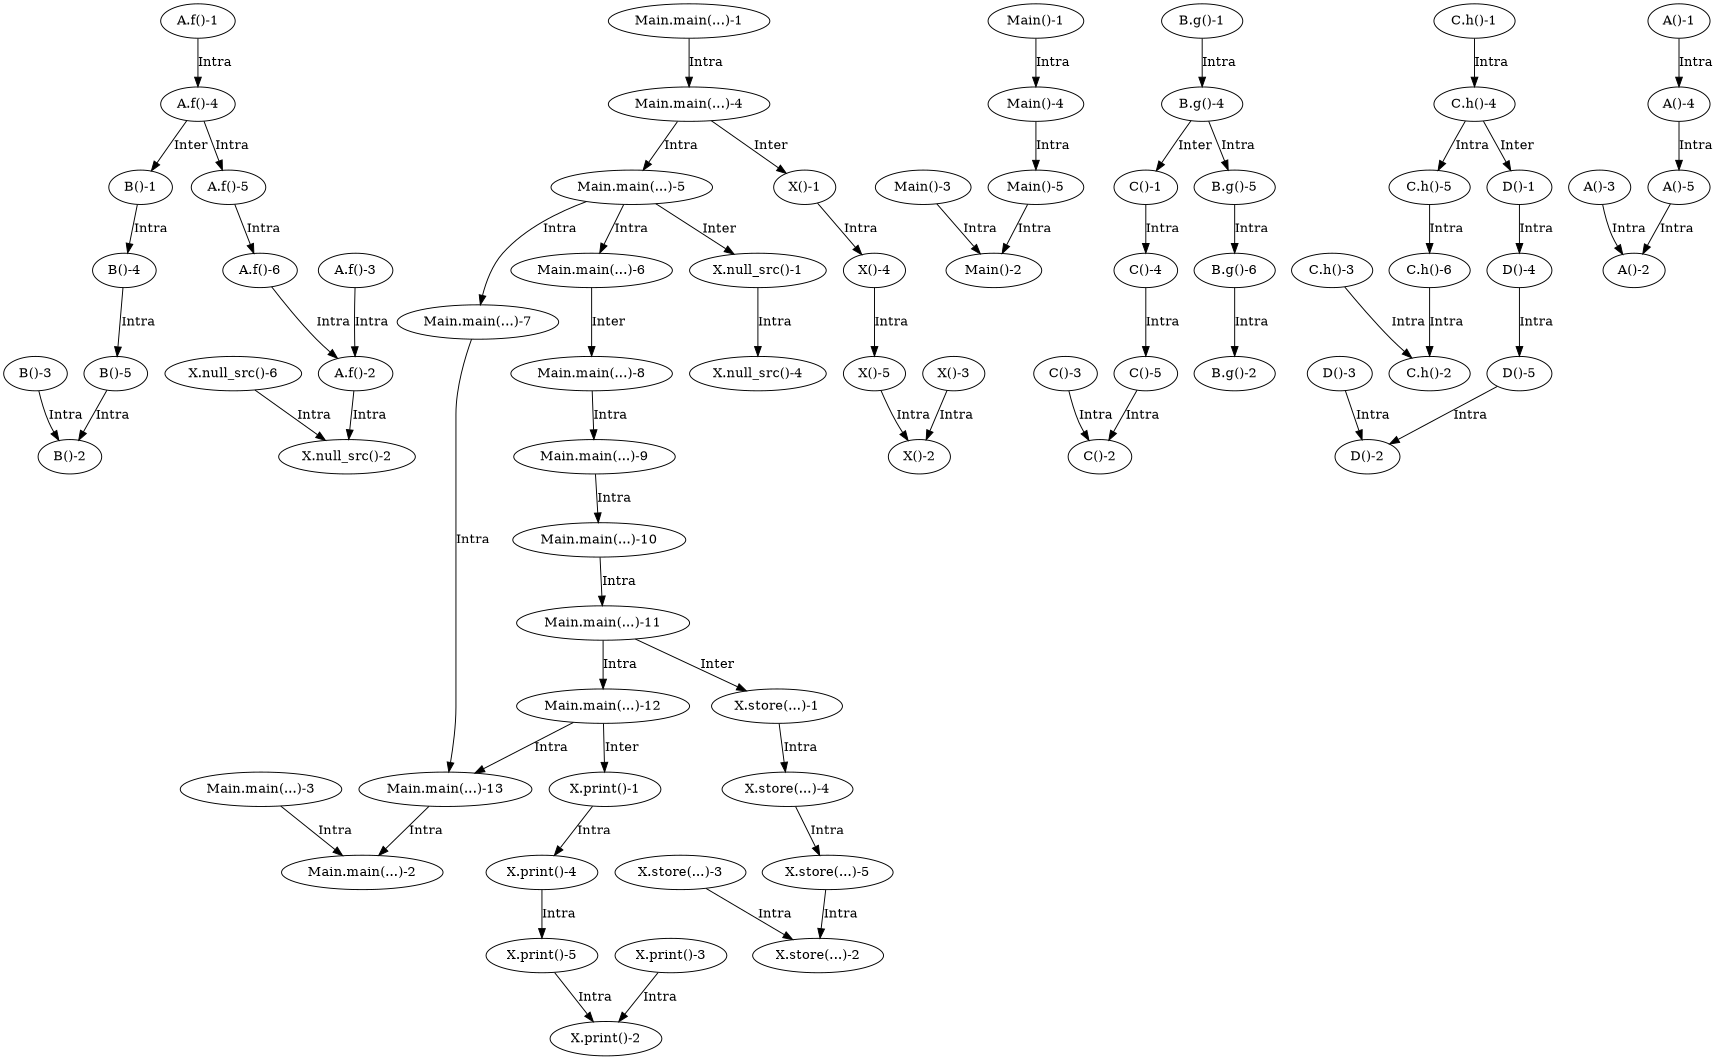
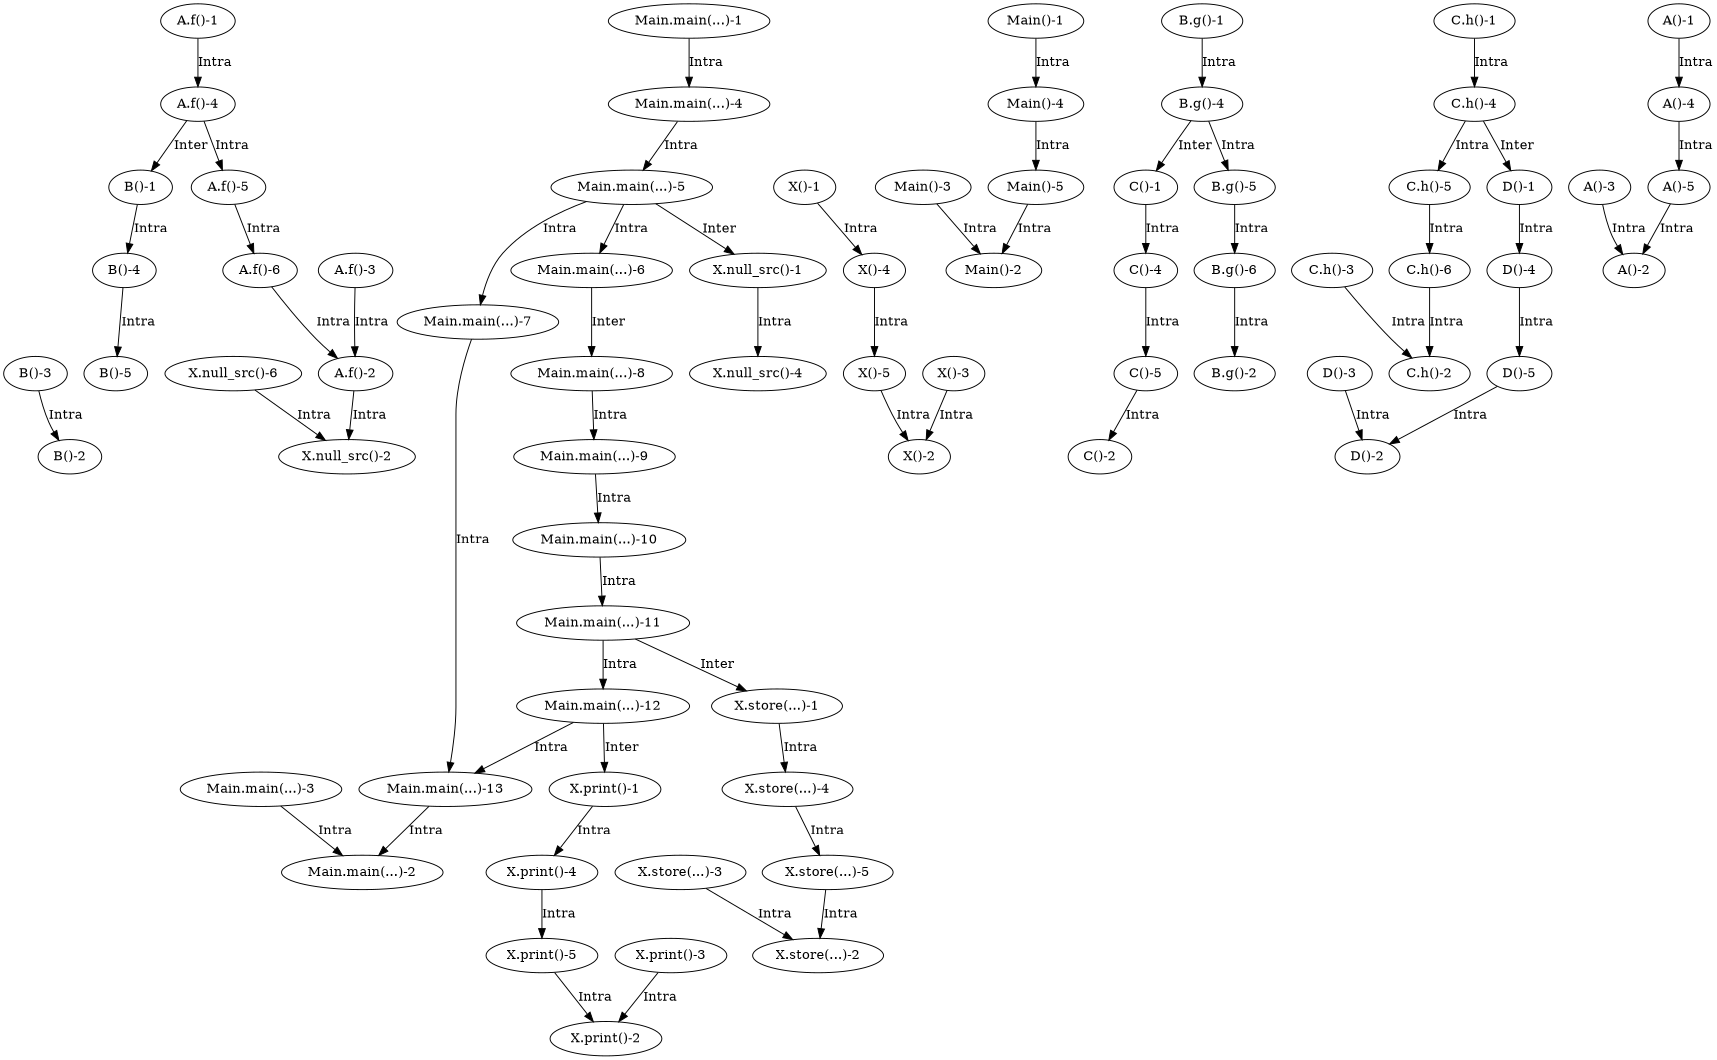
edge "Main.main(...)-4" -> "X()-1": removed, label "Inter"
node "C()-3": removed
edge "B()-5" -> "B()-2": removed, label "Intra"
